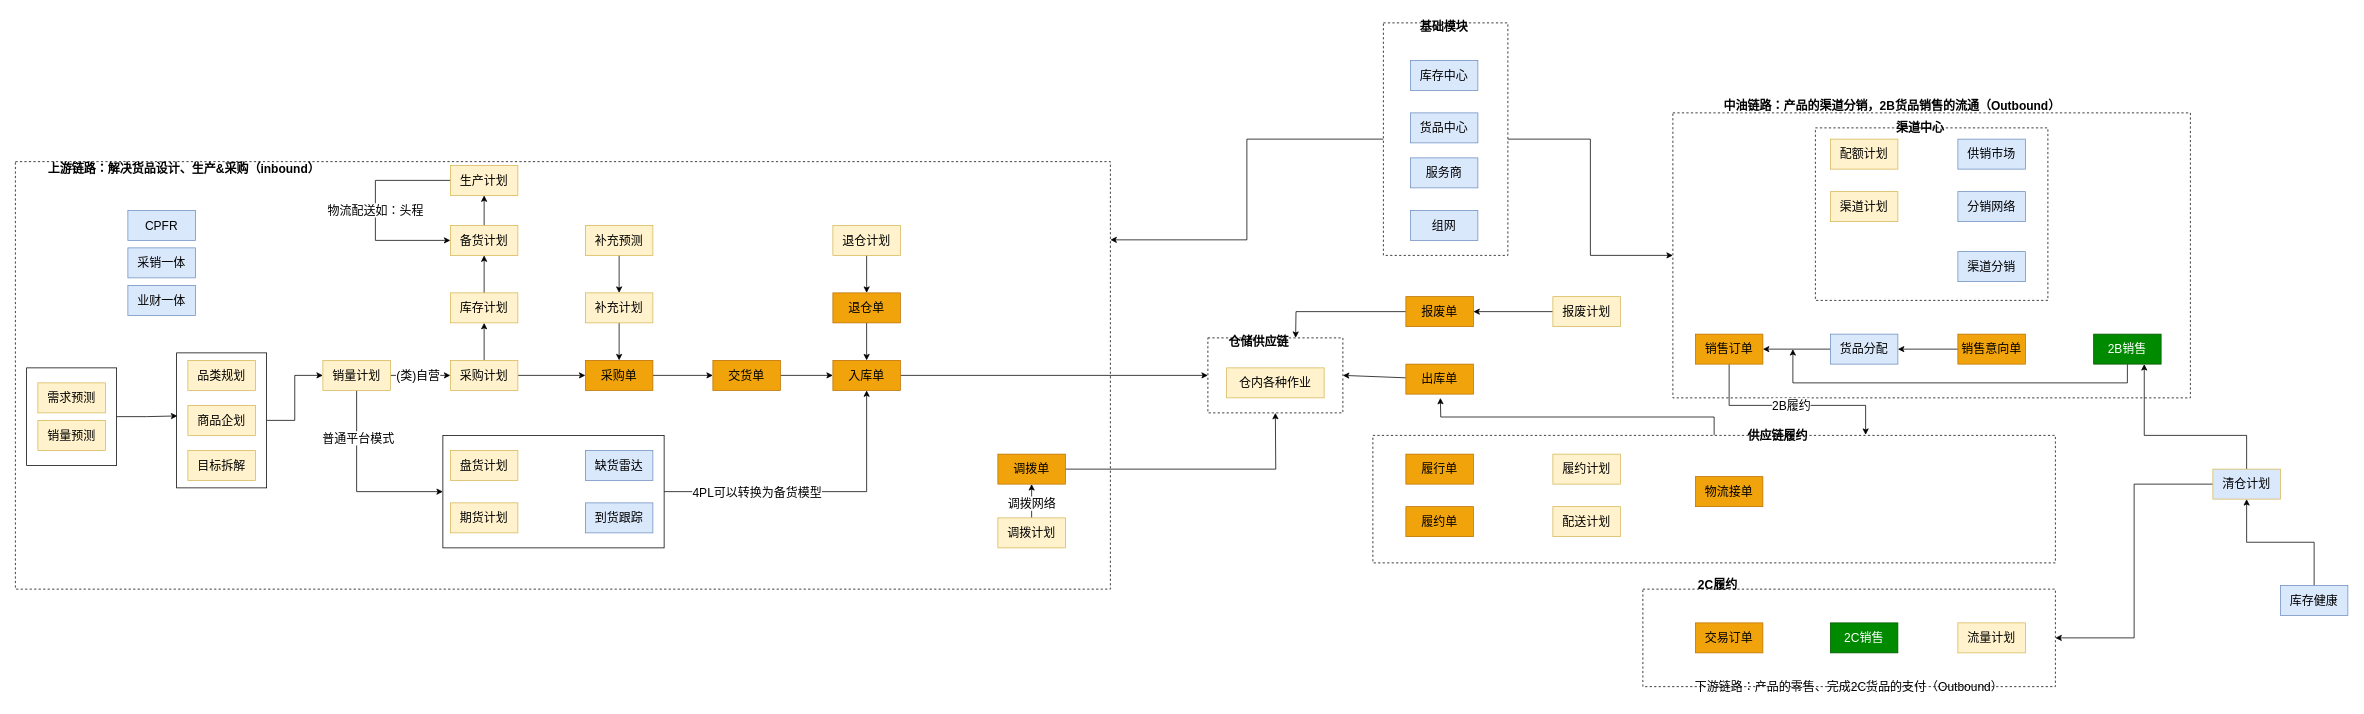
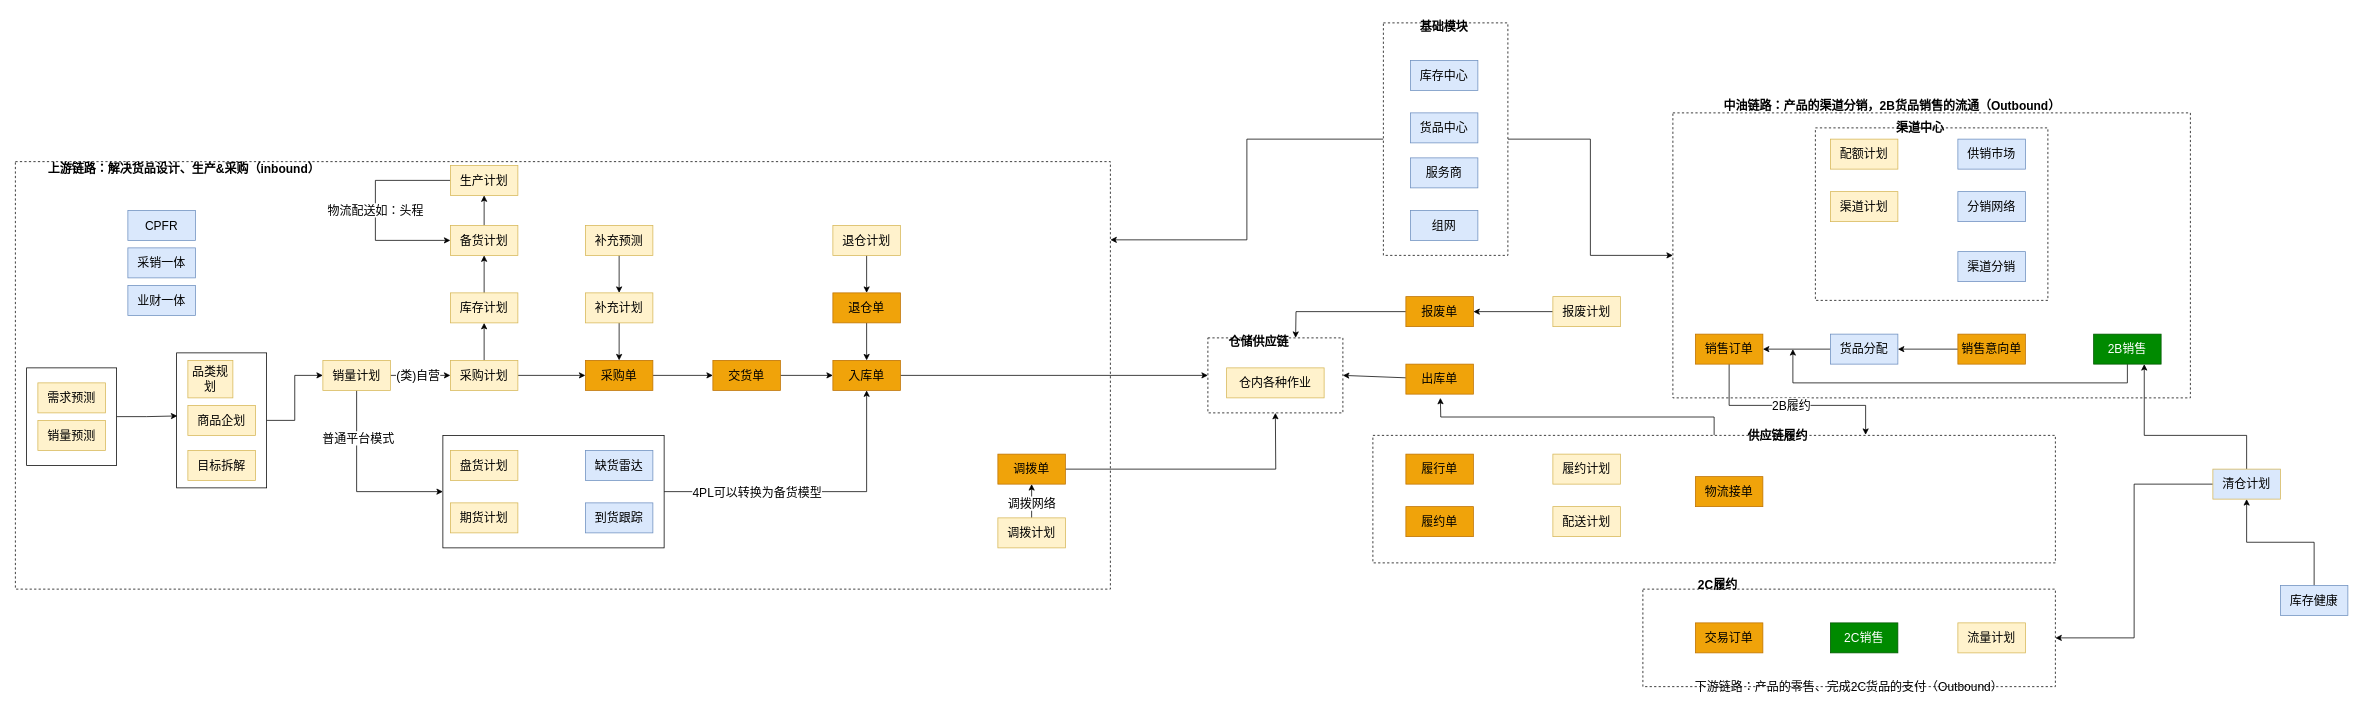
node "品类规划": size 68x30 -> 45x38
